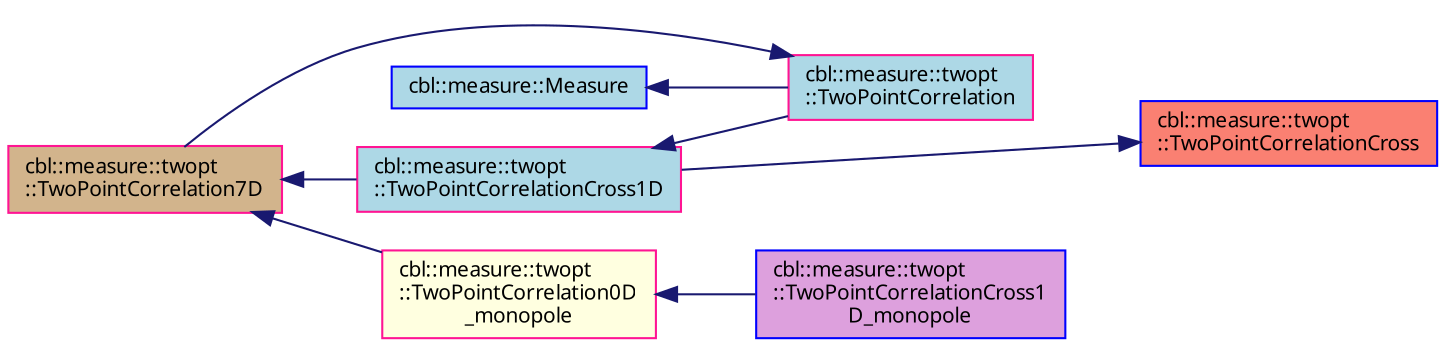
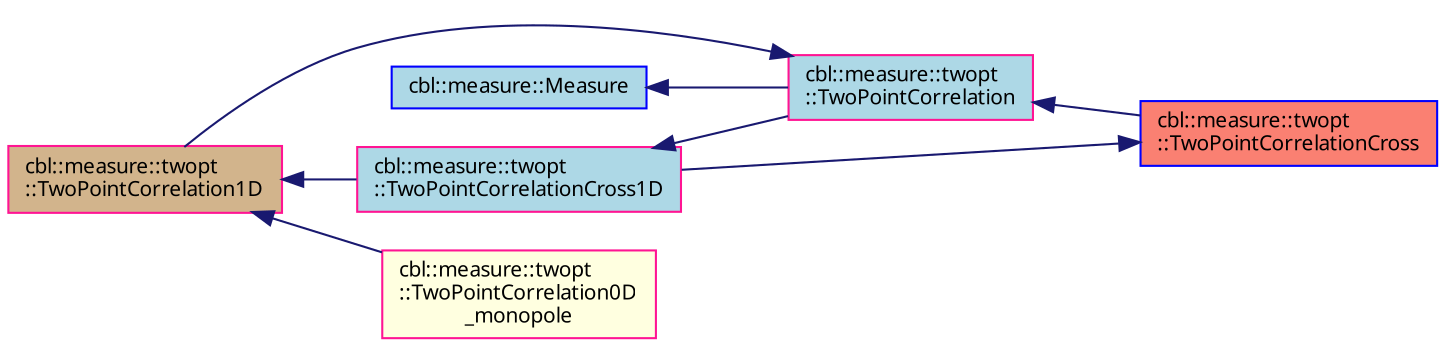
edge "cbl::measure::twopt ::TwoPointCorrelationCross" -> "cbl::measure::twopt ::TwoPointCorrelation": added
node "cbl::measure::twopt ::TwoPointCorrelation7D": label "cbl::measure::twopt ::TwoPointCorrelation7D" -> "cbl::measure::twopt ::TwoPointCorrelation1D"
node "cbl::measure::twopt ::TwoPointCorrelationCross1 D_monopole": removed
